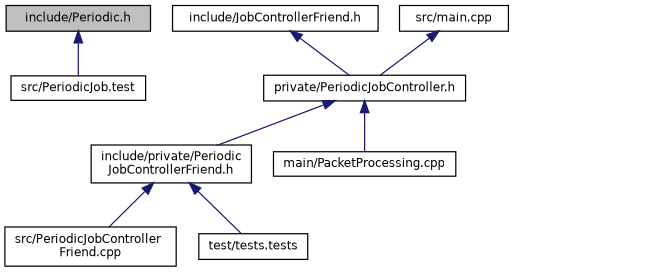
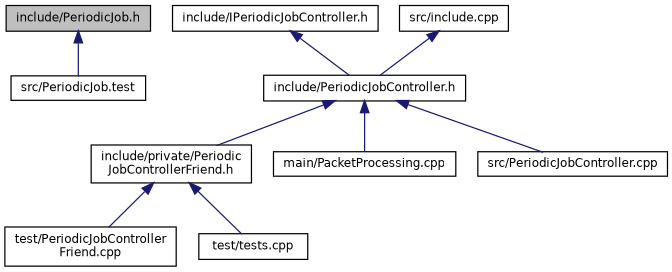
node "include/Periodic.h": label "include/Periodic.h" -> "include/PeriodicJob.h"
node "include/JobControllerFriend.h": label "include/JobControllerFriend.h" -> "include/IPeriodicJobController.h"
node "src/main.cpp": label "src/main.cpp" -> "src/include.cpp"
node "private/PeriodicJobController.h": label "private/PeriodicJobController.h" -> "include/PeriodicJobController.h"
node "src/PeriodicJobController.cpp": added
node "src/PeriodicJobController Friend.cpp": label "src/PeriodicJobController Friend.cpp" -> "test/PeriodicJobController Friend.cpp"
node "test/tests.tests": label "test/tests.tests" -> "test/tests.cpp"
